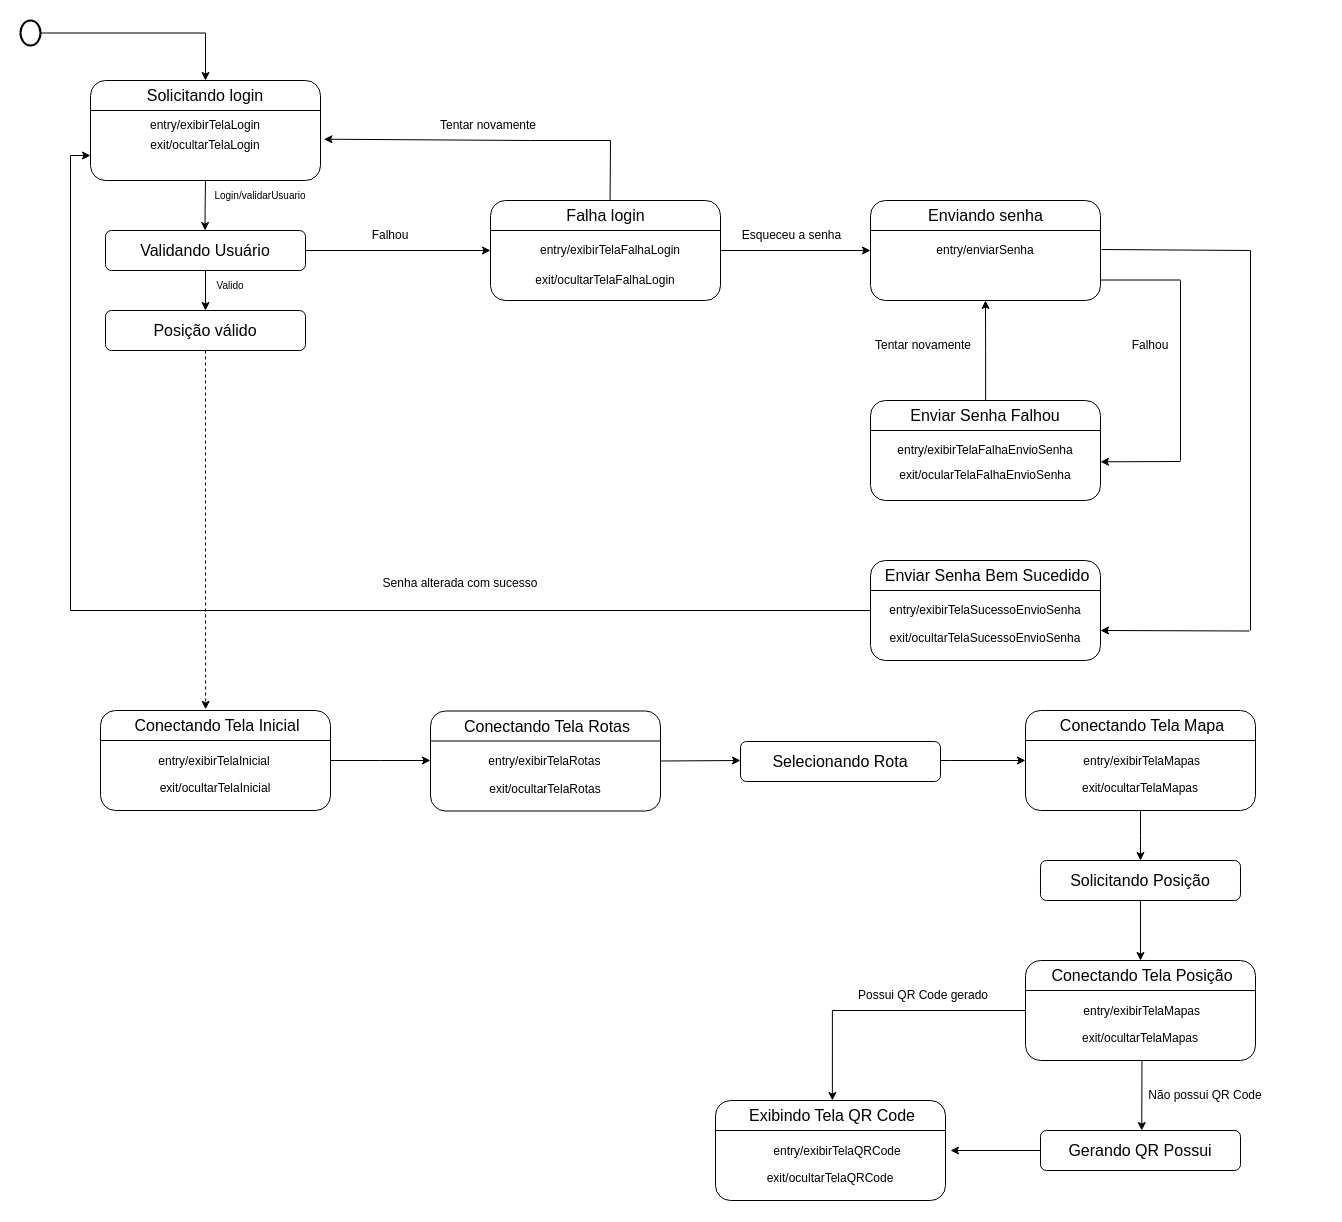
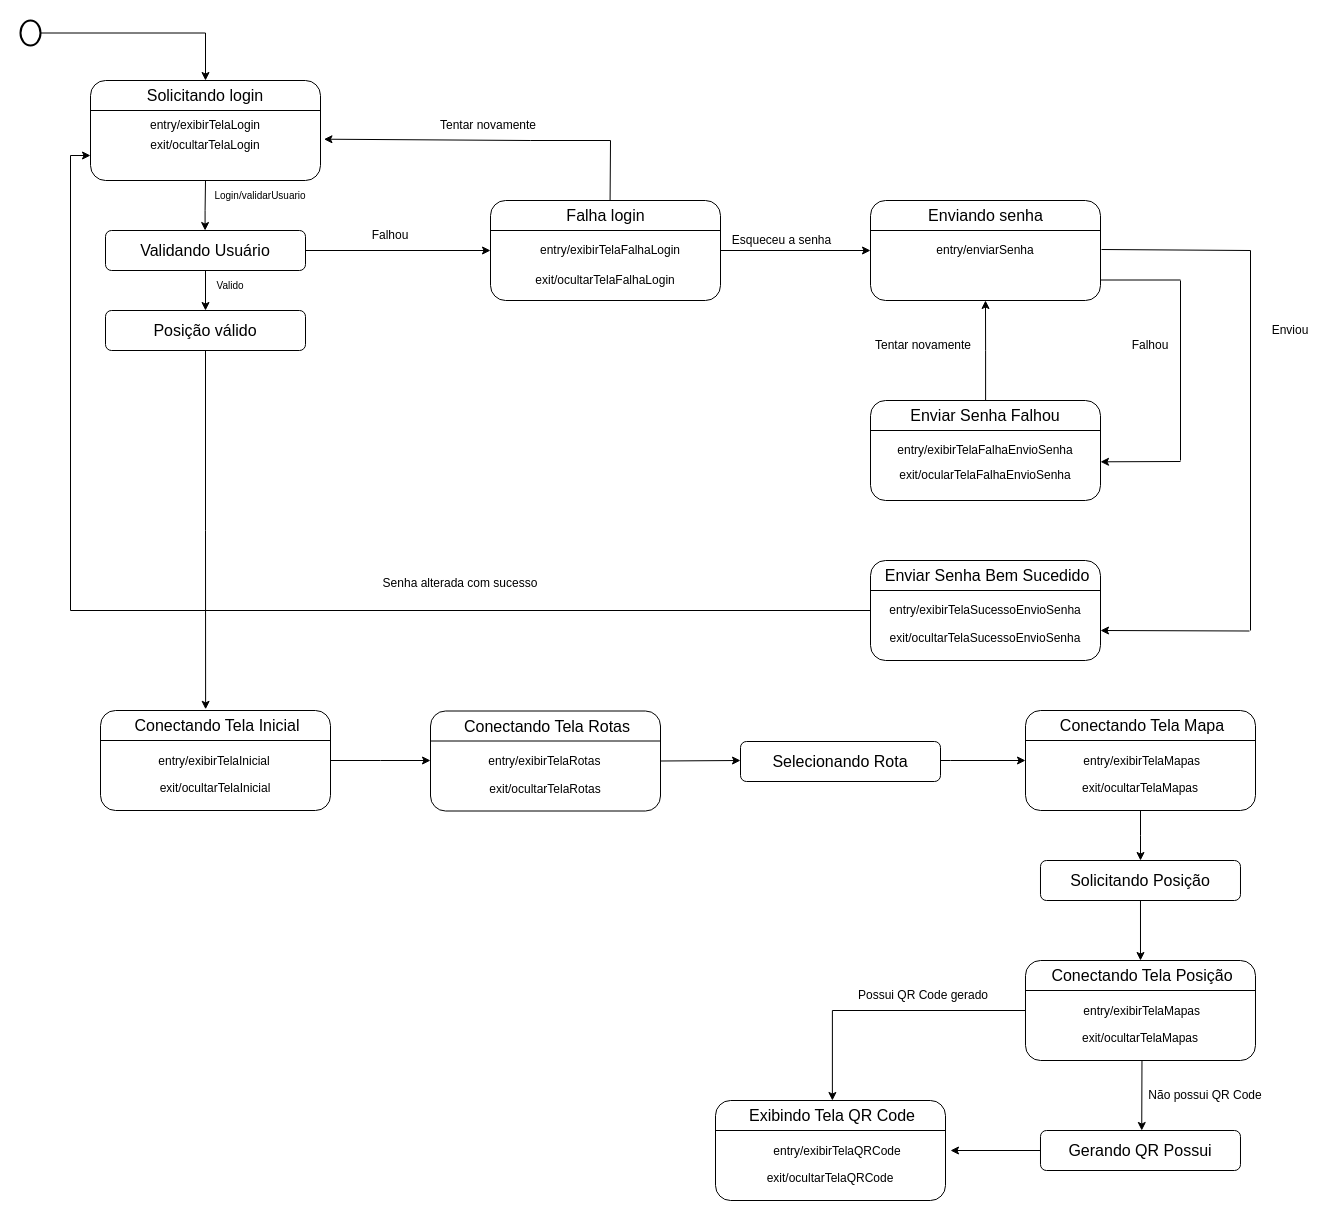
node "Esqueceu a senha": moved (792, 236) -> (782, 241)
node "Enviou": added
edge "Posição válido" -> "Conectando Tela Inicial": style dashed -> solid
